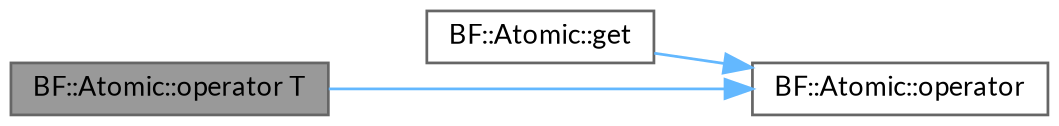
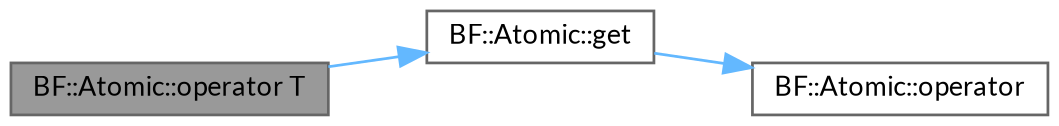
edge "BF::Atomic::operator T" -> "BF::Atomic::operator": now "BF::Atomic::operator T" -> "BF::Atomic::get"
